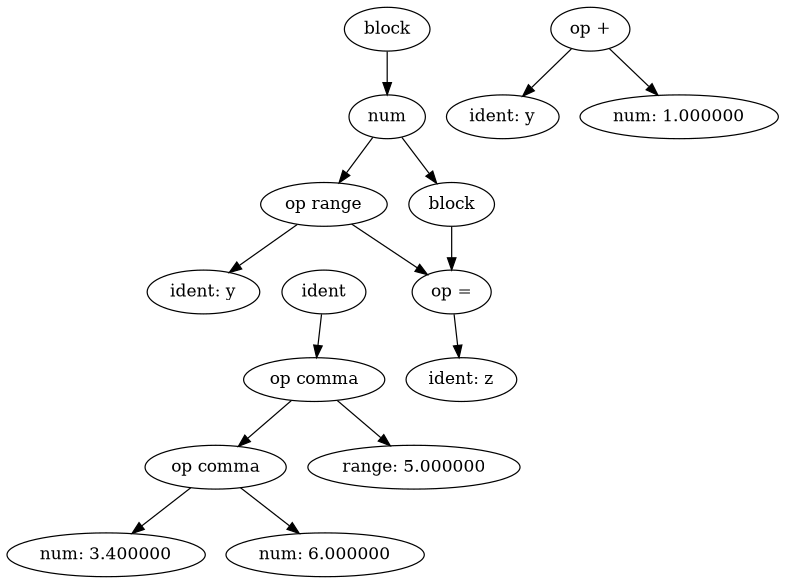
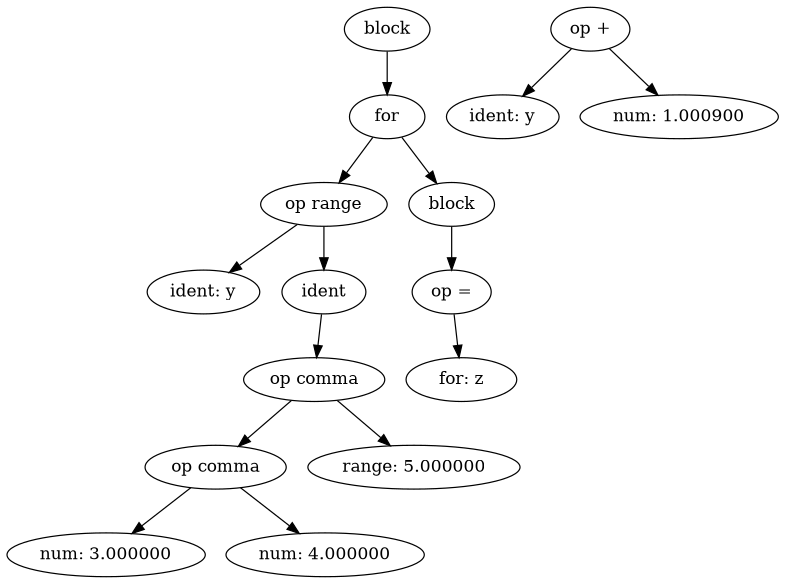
node "num": label "num" -> "for"
node "num: 1.000000": label "num: 1.000000" -> "num: 1.000900"
edge "op range" -> "op =": now "op range" -> "ident"
node "ident: z": label "ident: z" -> "for: z"
node "num: 3.400000": label "num: 3.400000" -> "num: 3.000000"
node "num: 6.000000": label "num: 6.000000" -> "num: 4.000000"
